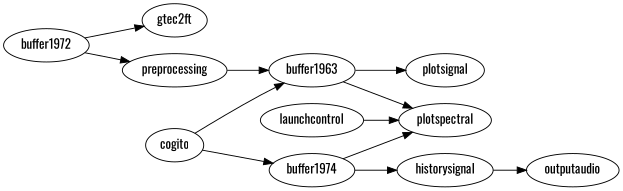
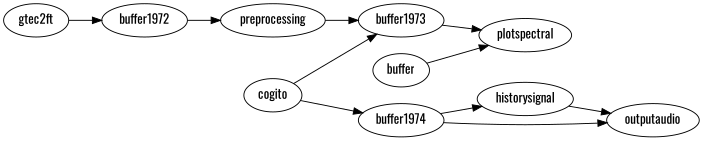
edge "buffer1972" -> "gtec2ft": reversed
node "buffer1963": label "buffer1963" -> "buffer1973"
node "plotsignal": removed
node "launchcontrol": label "launchcontrol" -> "buffer"
edge "buffer1974" -> "plotspectral": now "buffer1974" -> "outputaudio"
